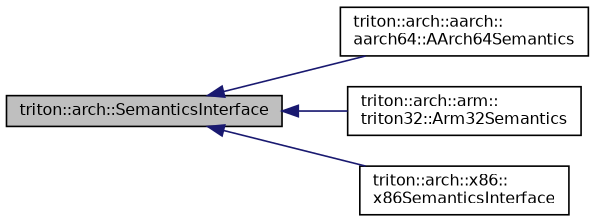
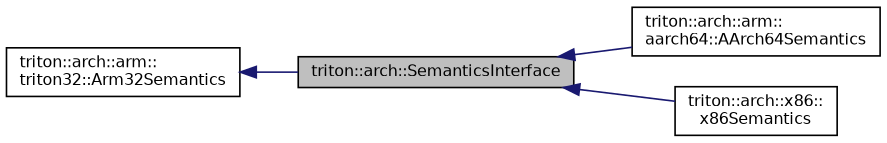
node "triton::arch::aarch:: aarch64::AArch64Semantics": label "triton::arch::aarch:: aarch64::AArch64Semantics" -> "triton::arch::arm:: aarch64::AArch64Semantics"
edge "triton::arch::arm:: triton32::Arm32Semantics" -> "triton::arch::SemanticsInterface": reversed
node "triton::arch::x86:: x86SemanticsInterface": label "triton::arch::x86:: x86SemanticsInterface" -> "triton::arch::x86:: x86Semantics"
